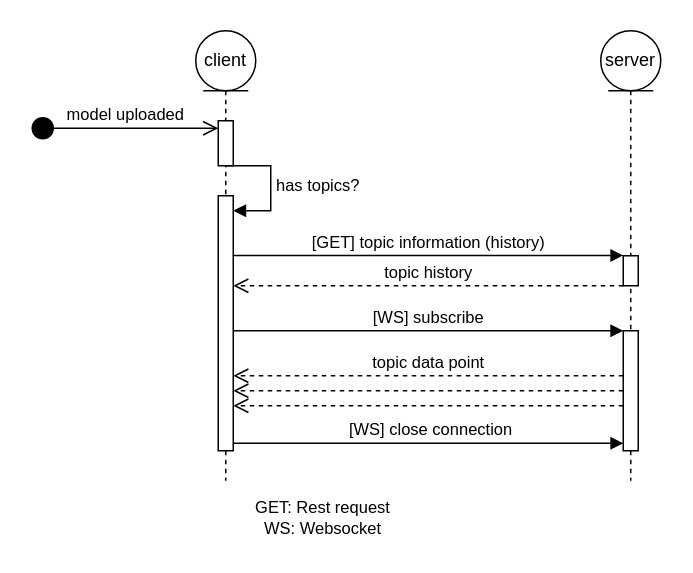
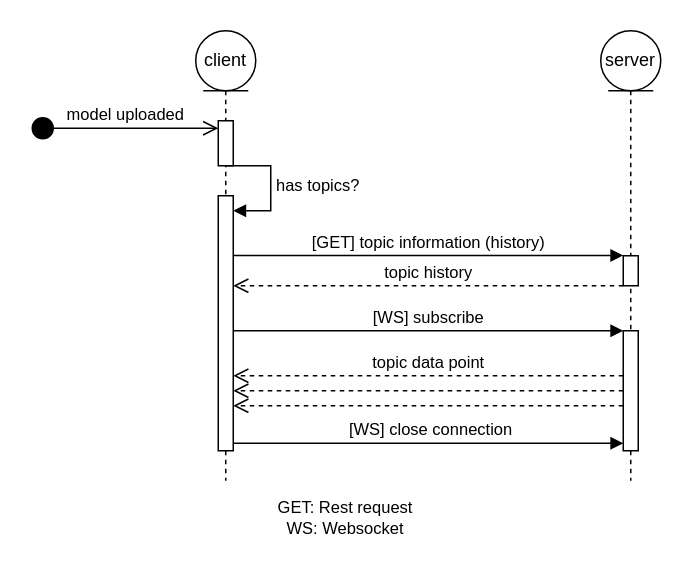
node "GET: Rest request WS: Websocket": moved (323, 518) -> (346, 518)
